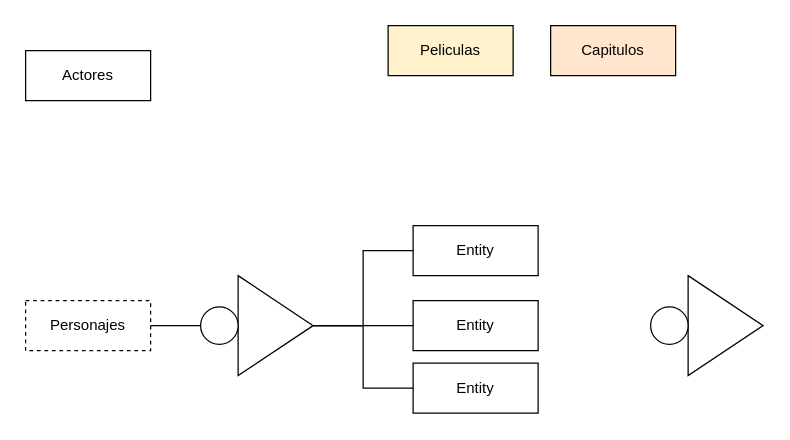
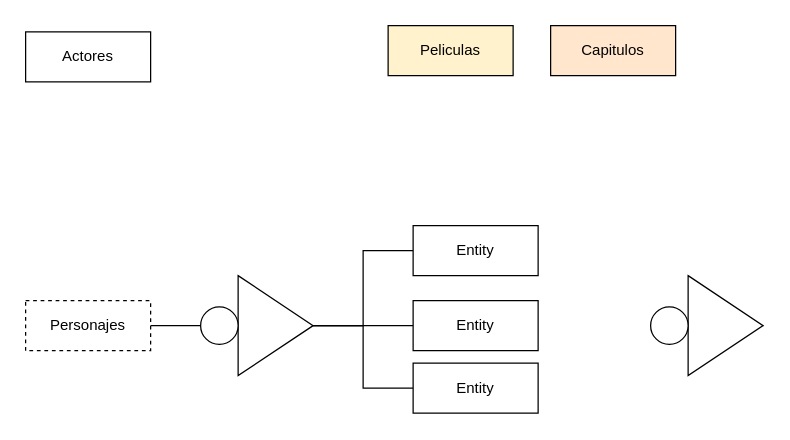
node "Actores": moved (88, 76) -> (88, 57)
